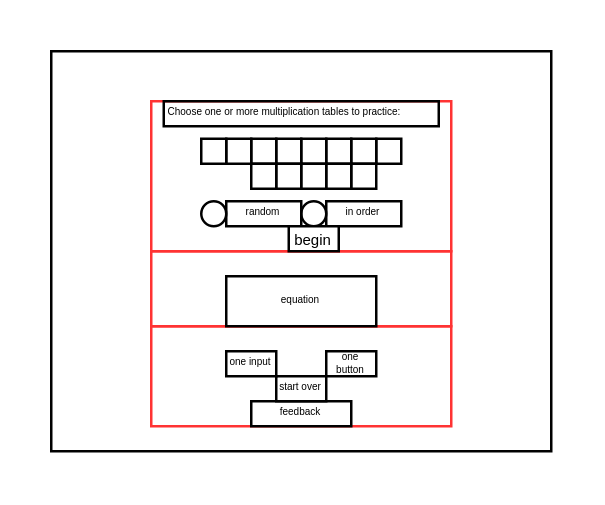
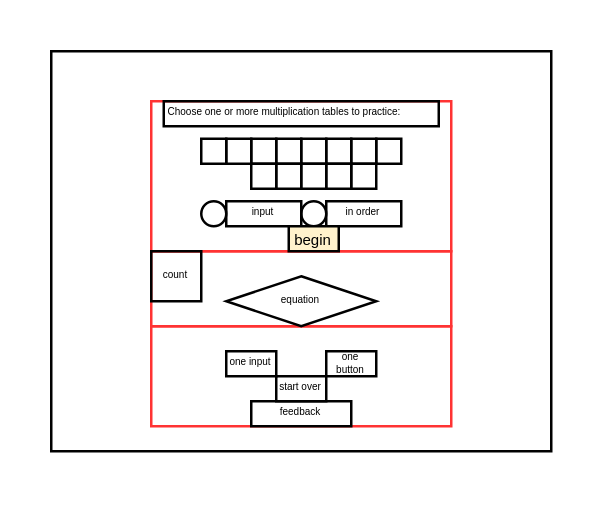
node "random": label "random" -> "input"
node "begin": fillcolor #ffffff -> #fff2cc
node "count": added
node "equation": shape rectangle -> diamond
